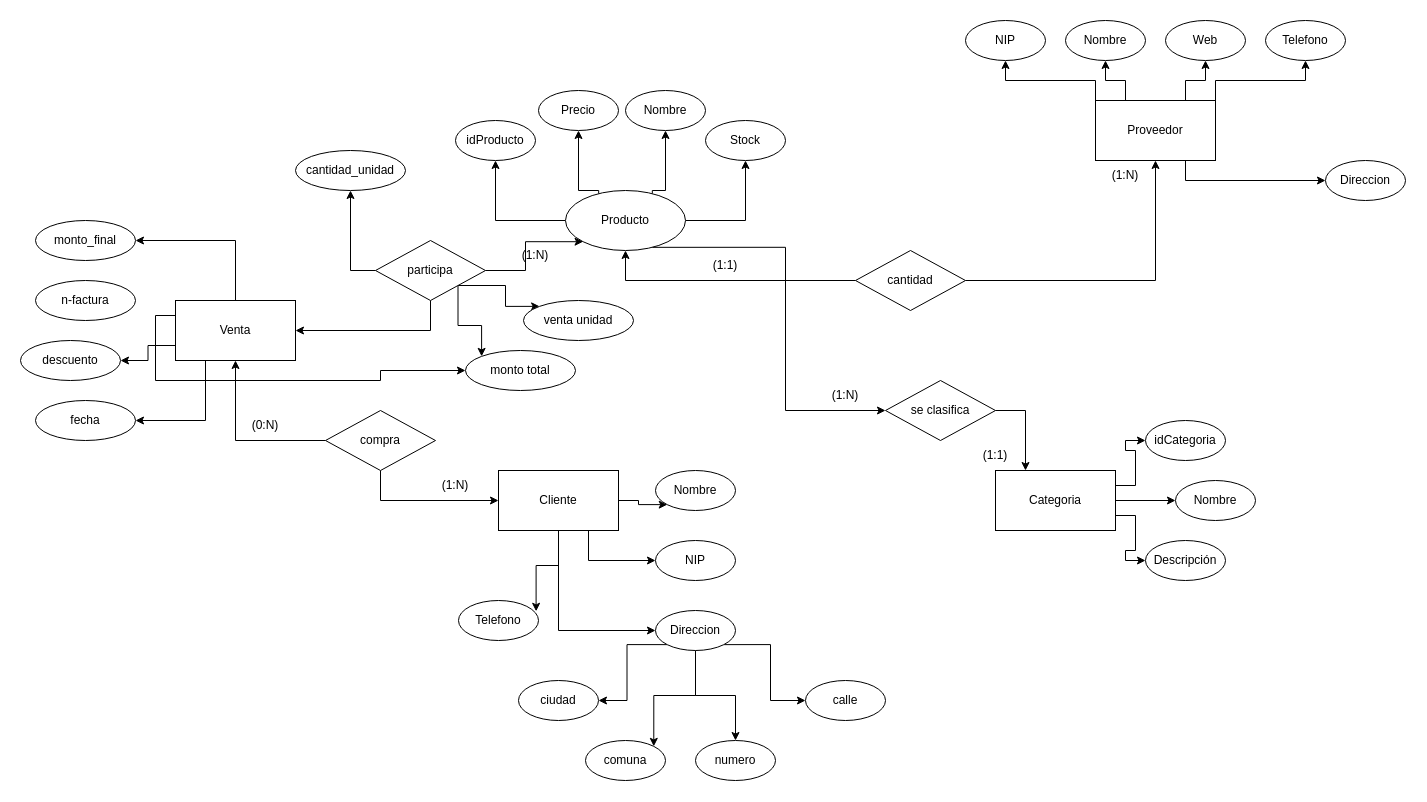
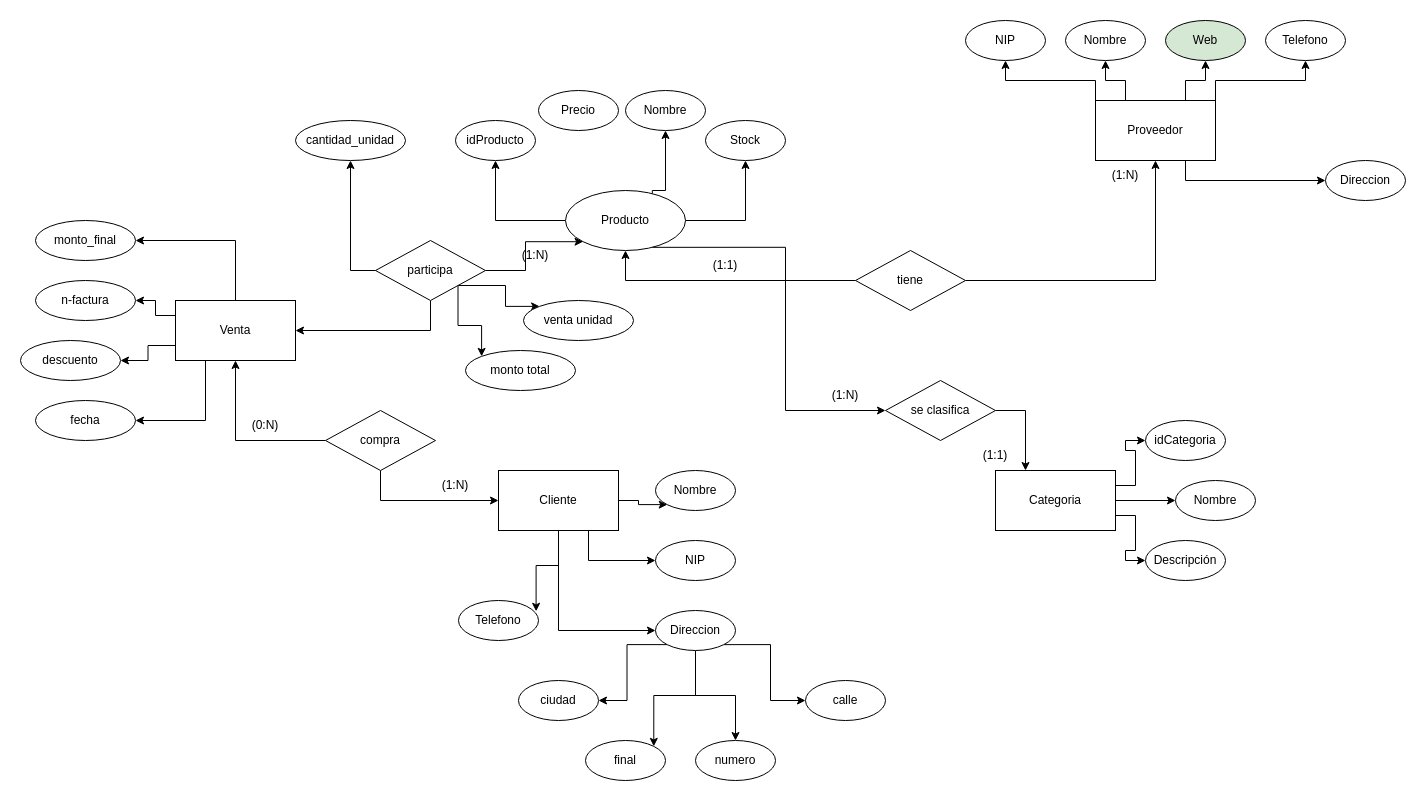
node "Web": fillcolor #ffffff -> #d5e8d4
node "cantidad_unidad": moved (351, 171) -> (351, 141)
edge "Producto" -> "Precio": removed
node "cantidad": label "cantidad" -> "tiene"
edge "Venta" -> "monto total": now "Venta" -> "n-factura"
node "comuna": label "comuna" -> "final"
